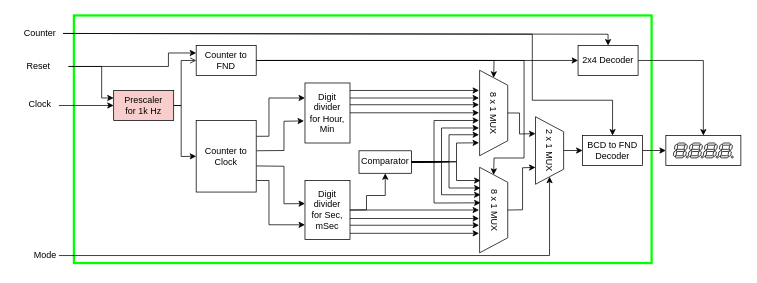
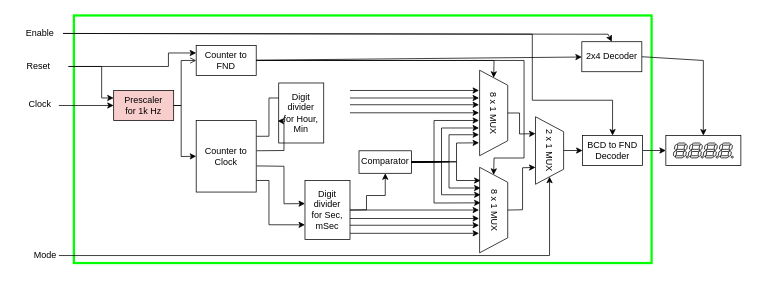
node "Counter": label "Counter" -> "Enable"
node "2x4 Decoder": moved (608, 60) -> (612, 57)
node "Digit divider for Hour, Min": moved (327, 113) -> (301, 113)
